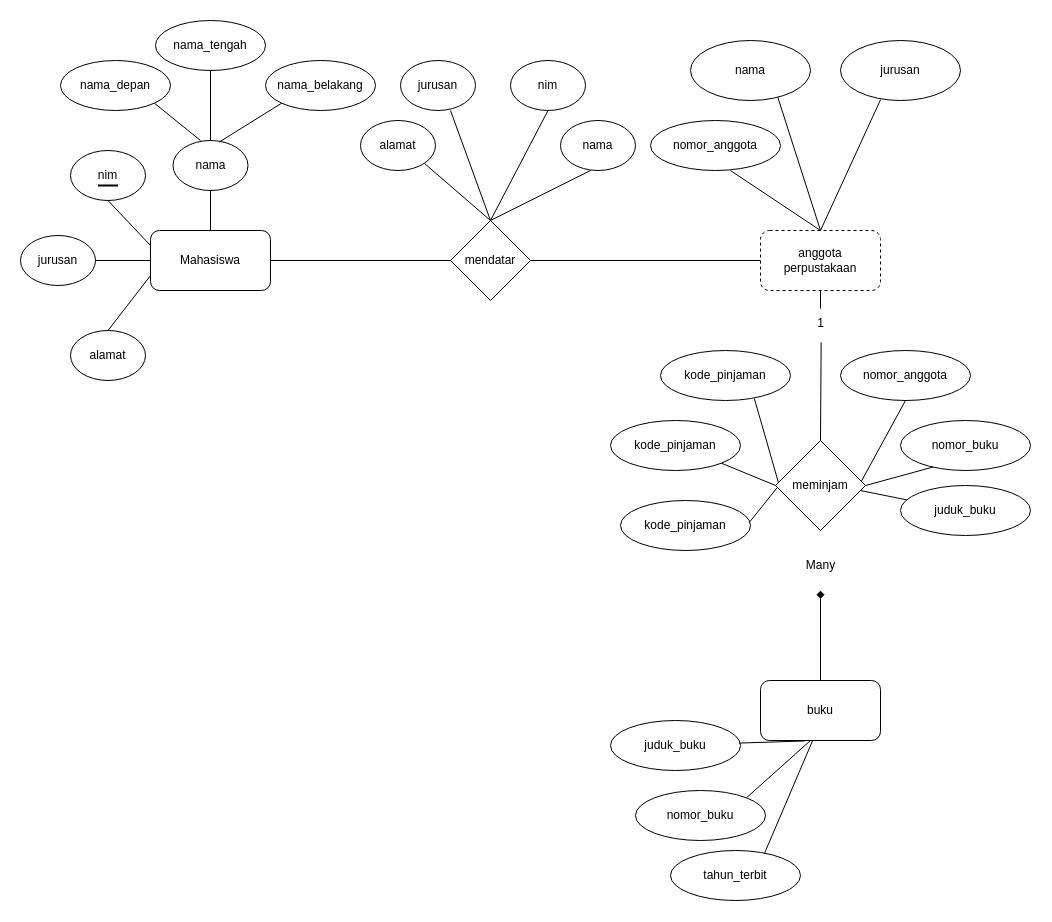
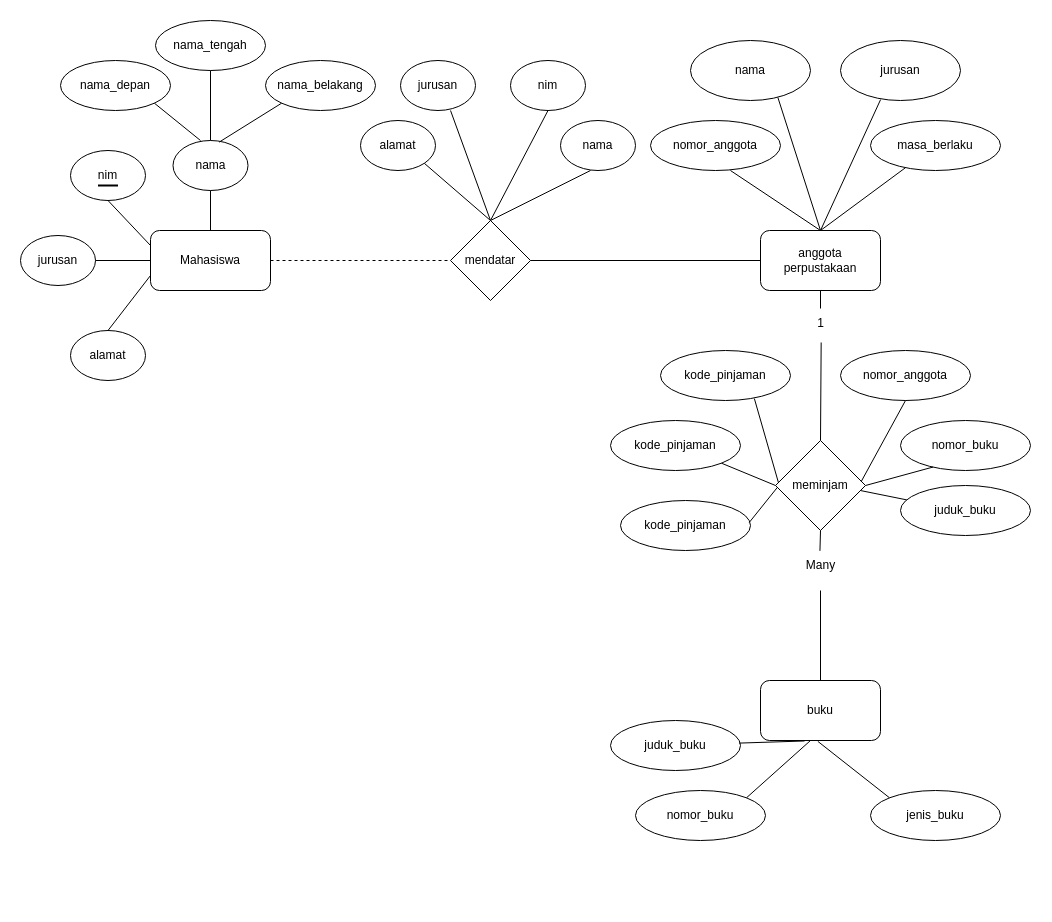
node "masa_berlaku": added
edge "masa_berlaku" -- "anggota perpustakaan": added
edge "Mahasiswa" -- "mendatar": style solid -> dashed
node "anggota perpustakaan": style dashed -> solid
edge "meminjam" -- "Many": added
edge "buku" -> "Many": arrowhead diamond -> none
edge "buku" -- "jenis_buku": added
edge "buku" -- "tahun_terbit": removed
node "jenis_buku": added
node "tahun_terbit": removed
